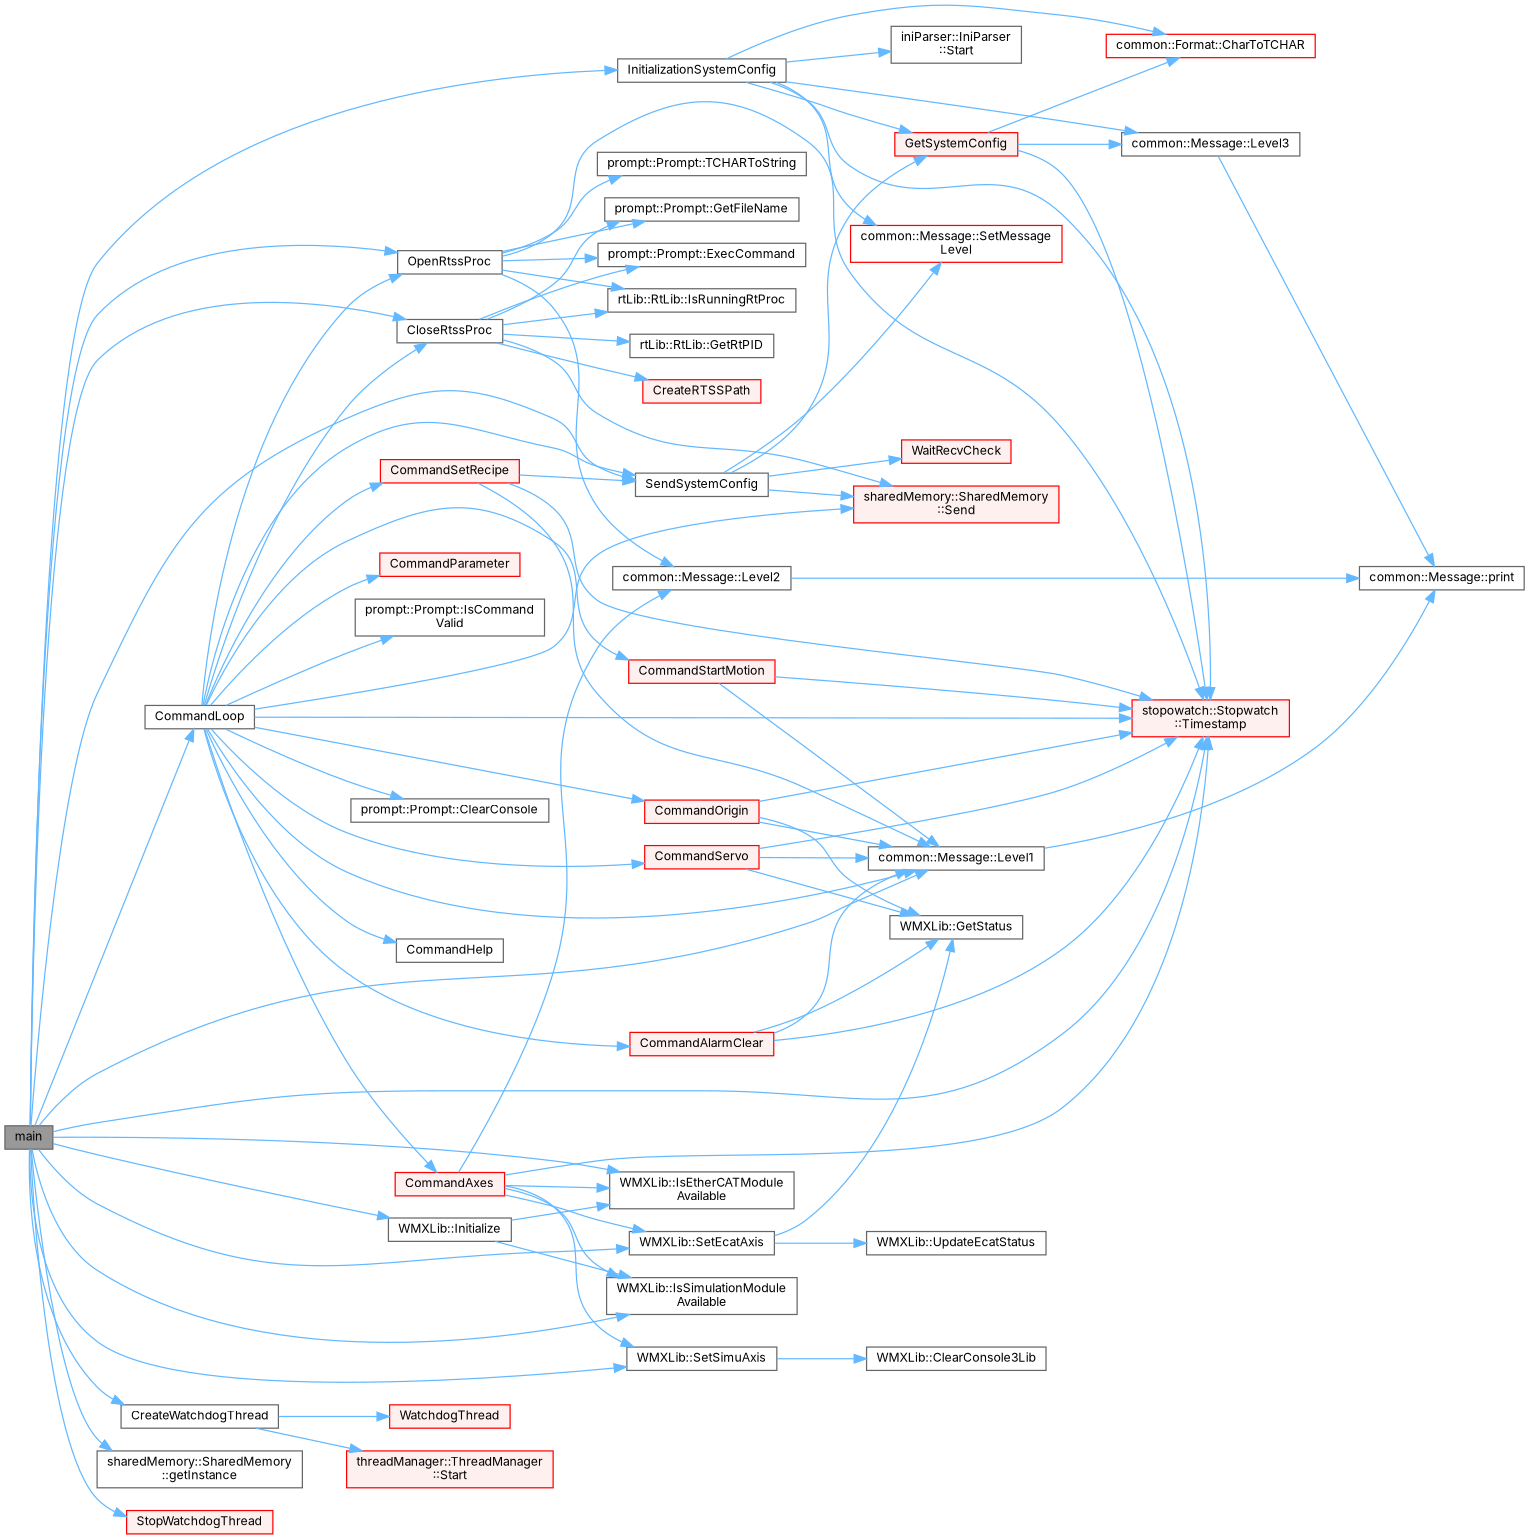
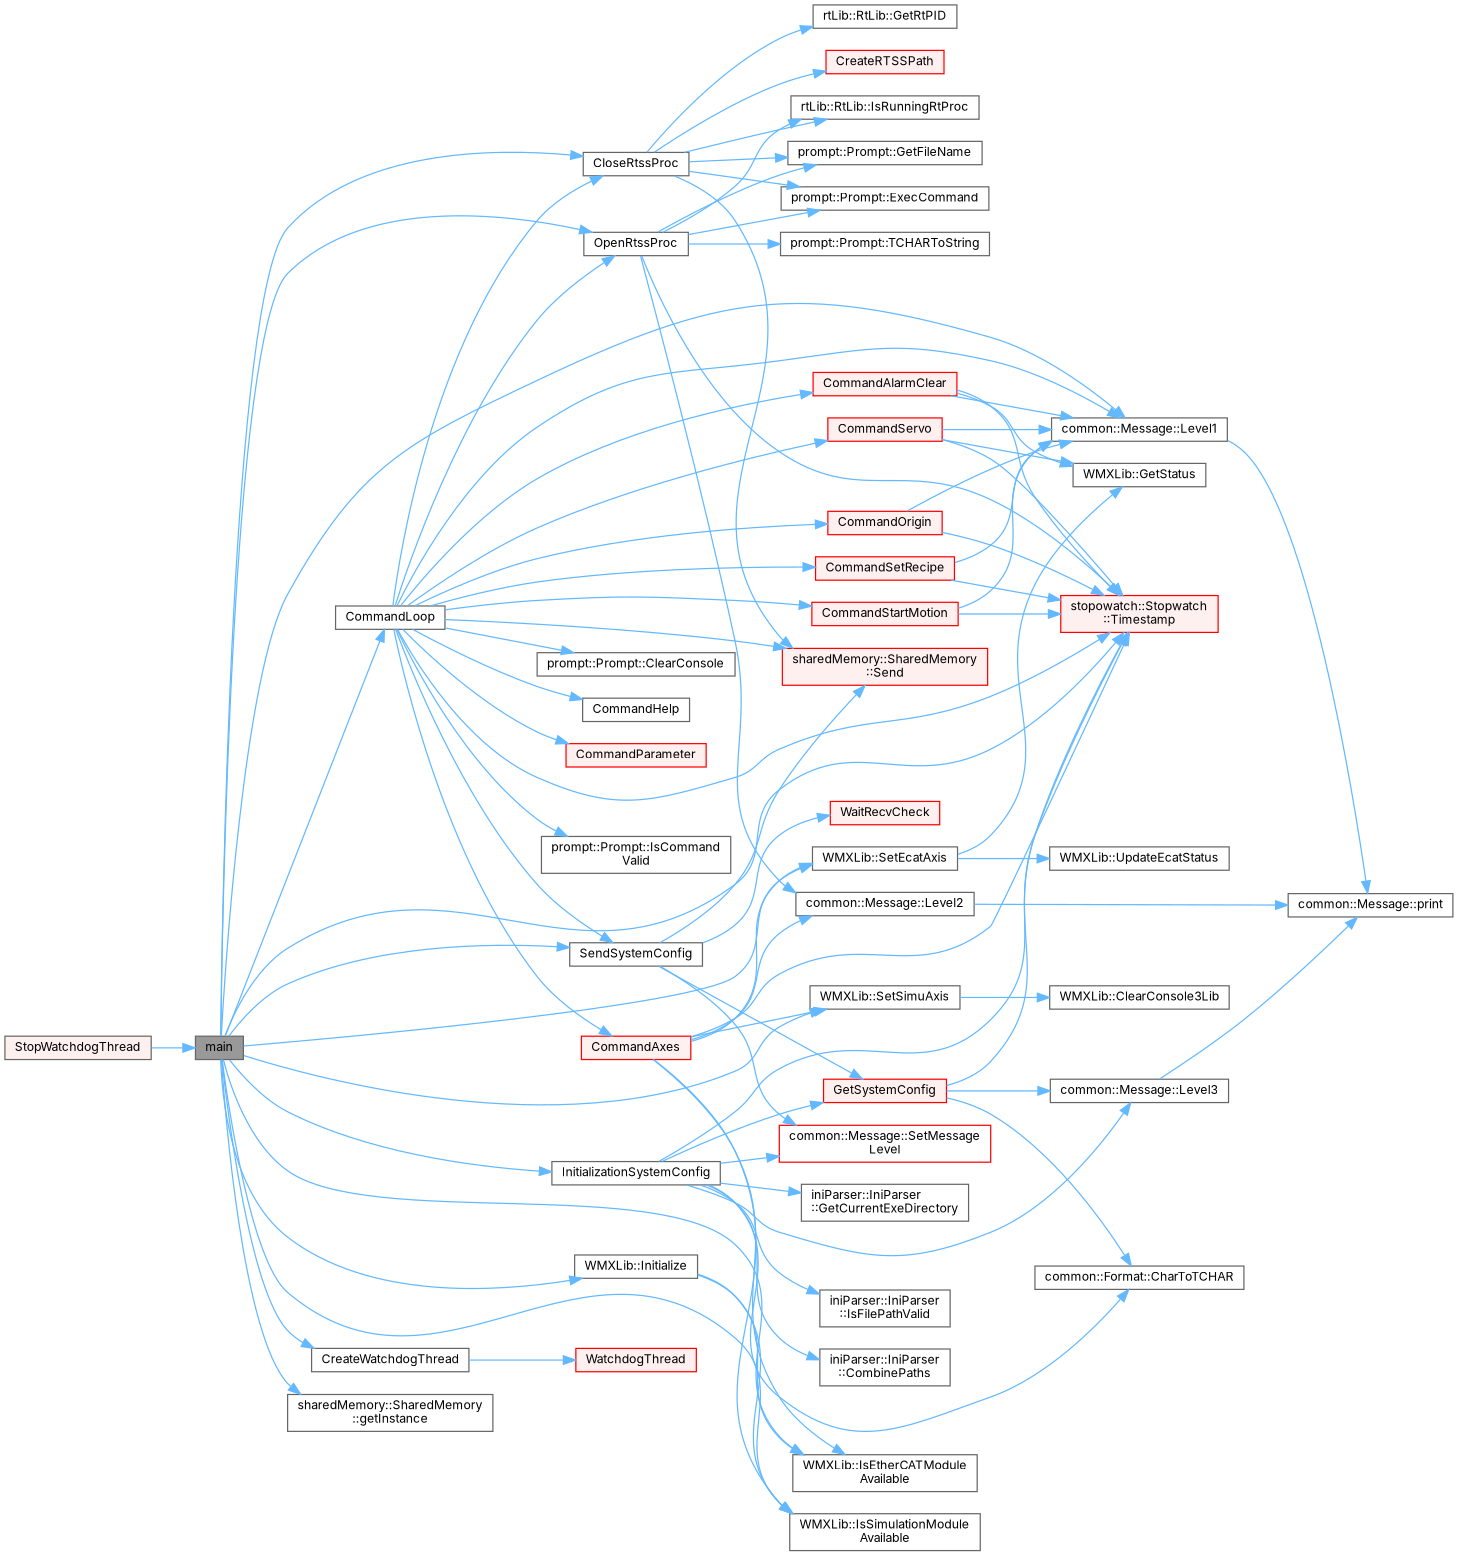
node "iniParser::IniParser ::Start": label "iniParser::IniParser ::Start" -> "iniParser::IniParser ::CombinePaths"
node "common::Format::CharToTCHAR": color red -> grey40
edge "CommandSetRecipe" -> "SendSystemConfig": removed
edge "CommandOrigin" -> "WMXLib::GetStatus": removed
node "iniParser::IniParser ::GetCurrentExeDirectory": added
node "iniParser::IniParser ::IsFilePathValid": added
edge "main" -> "StopWatchdogThread": reversed
node "threadManager::ThreadManager ::Start": removed
node "StopWatchdogThread": color red -> grey40
